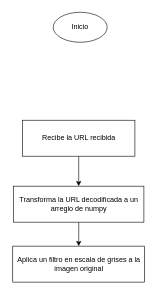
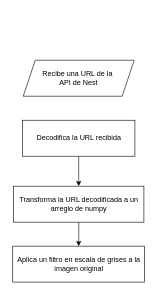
node "Inicio": removed
node "Recibe una URL de la API de Nest": added
node "Recibe la URL recibida": label "Recibe la URL recibida" -> "Decodifica la URL recibida"
